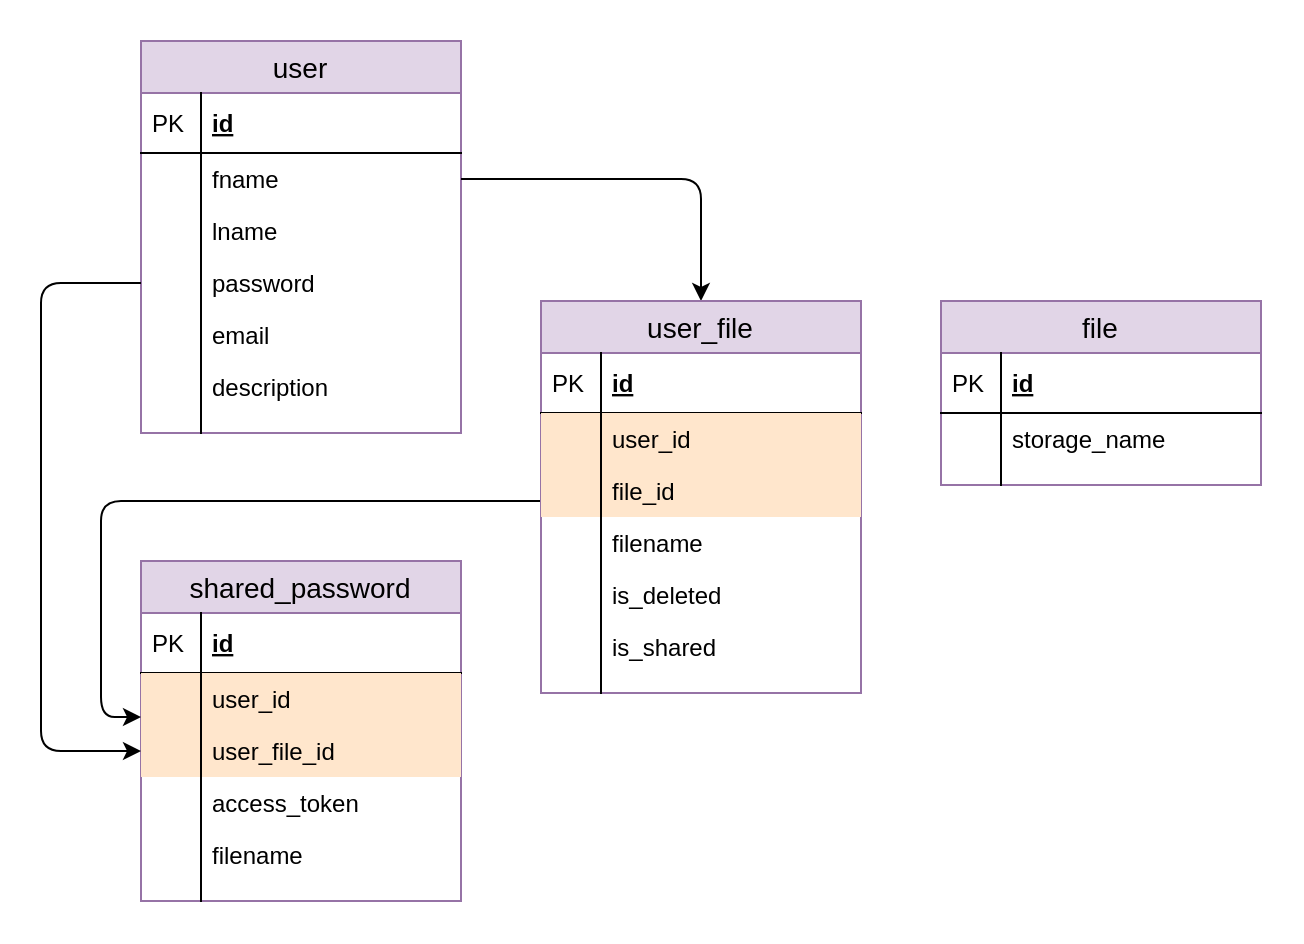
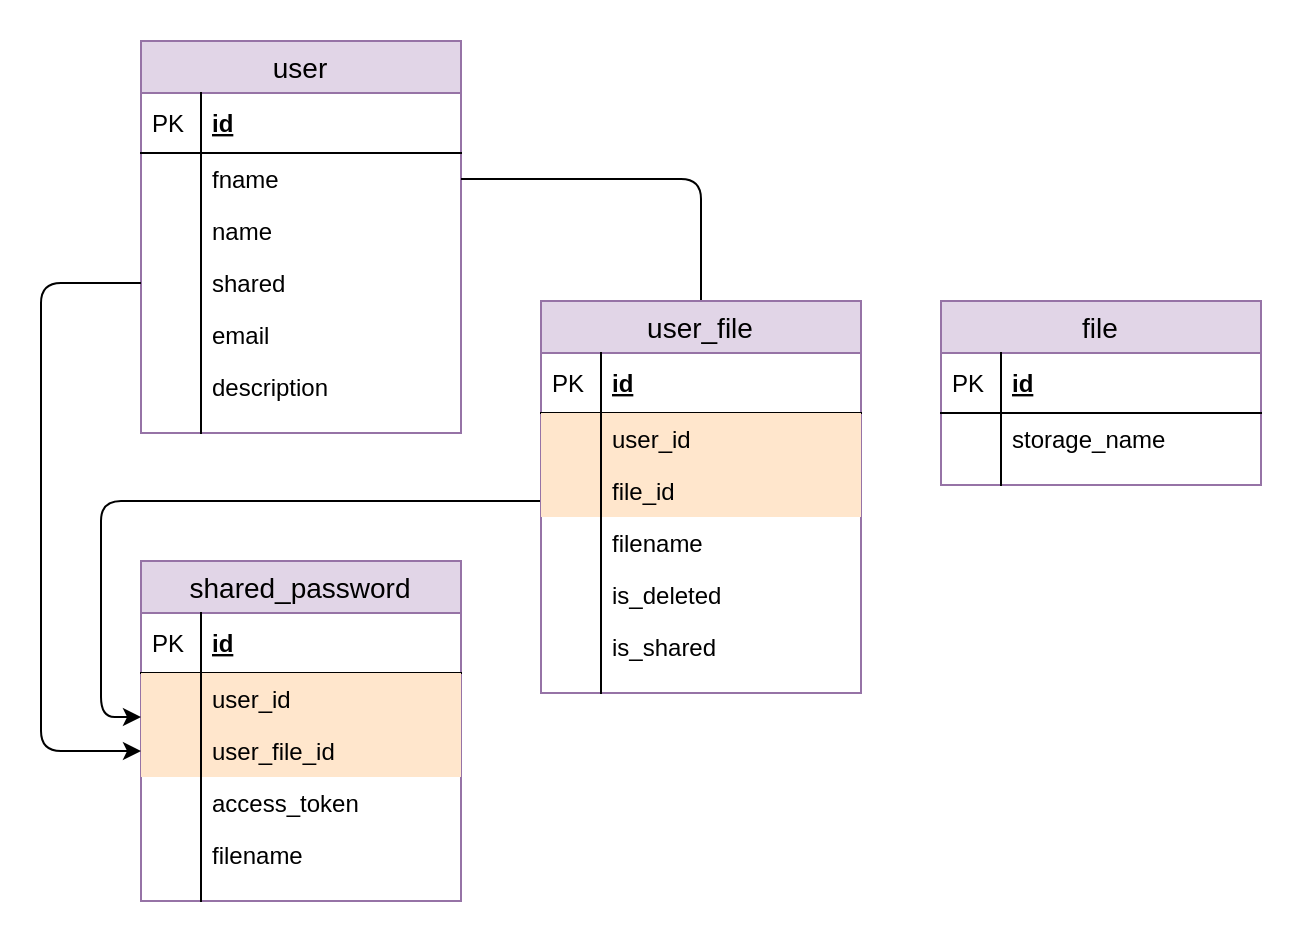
node "lname": label "lname" -> "name"
node "password": label "password" -> "shared"
edge "fname" -> "user_file": arrowhead classic -> none
